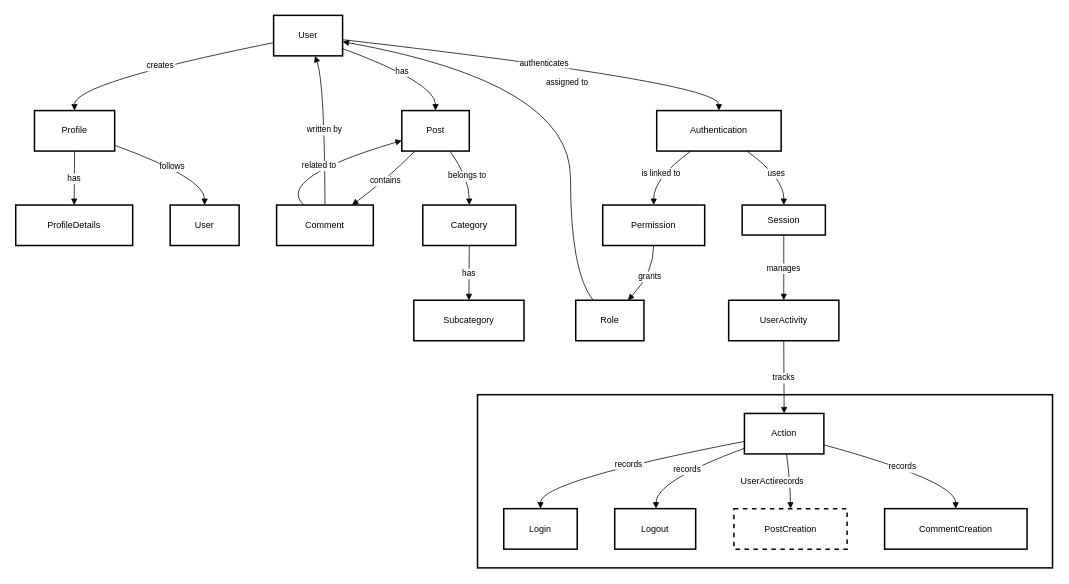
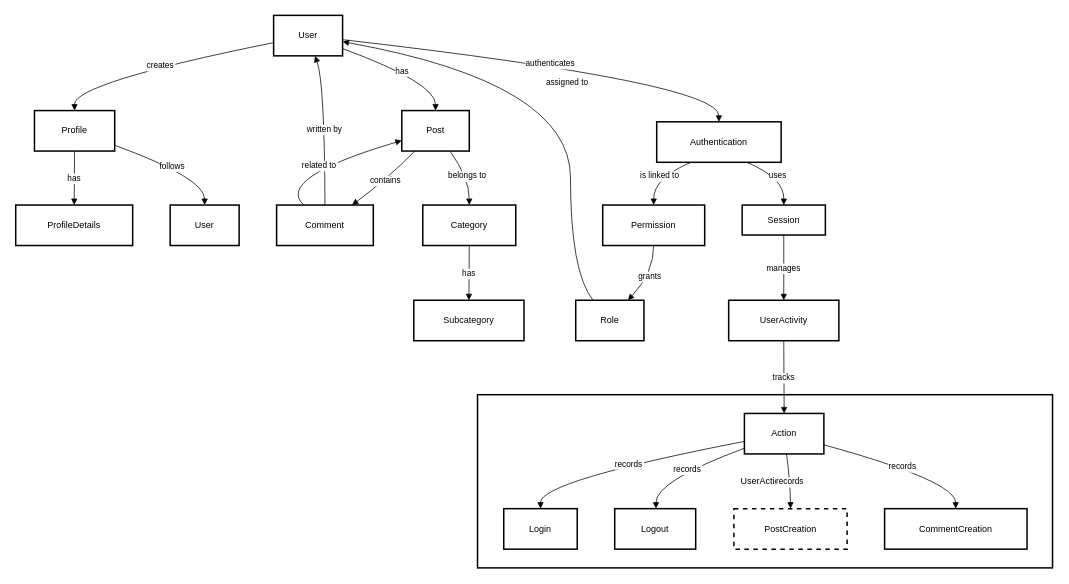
node "Authentication": moved (719, 131) -> (719, 142)
